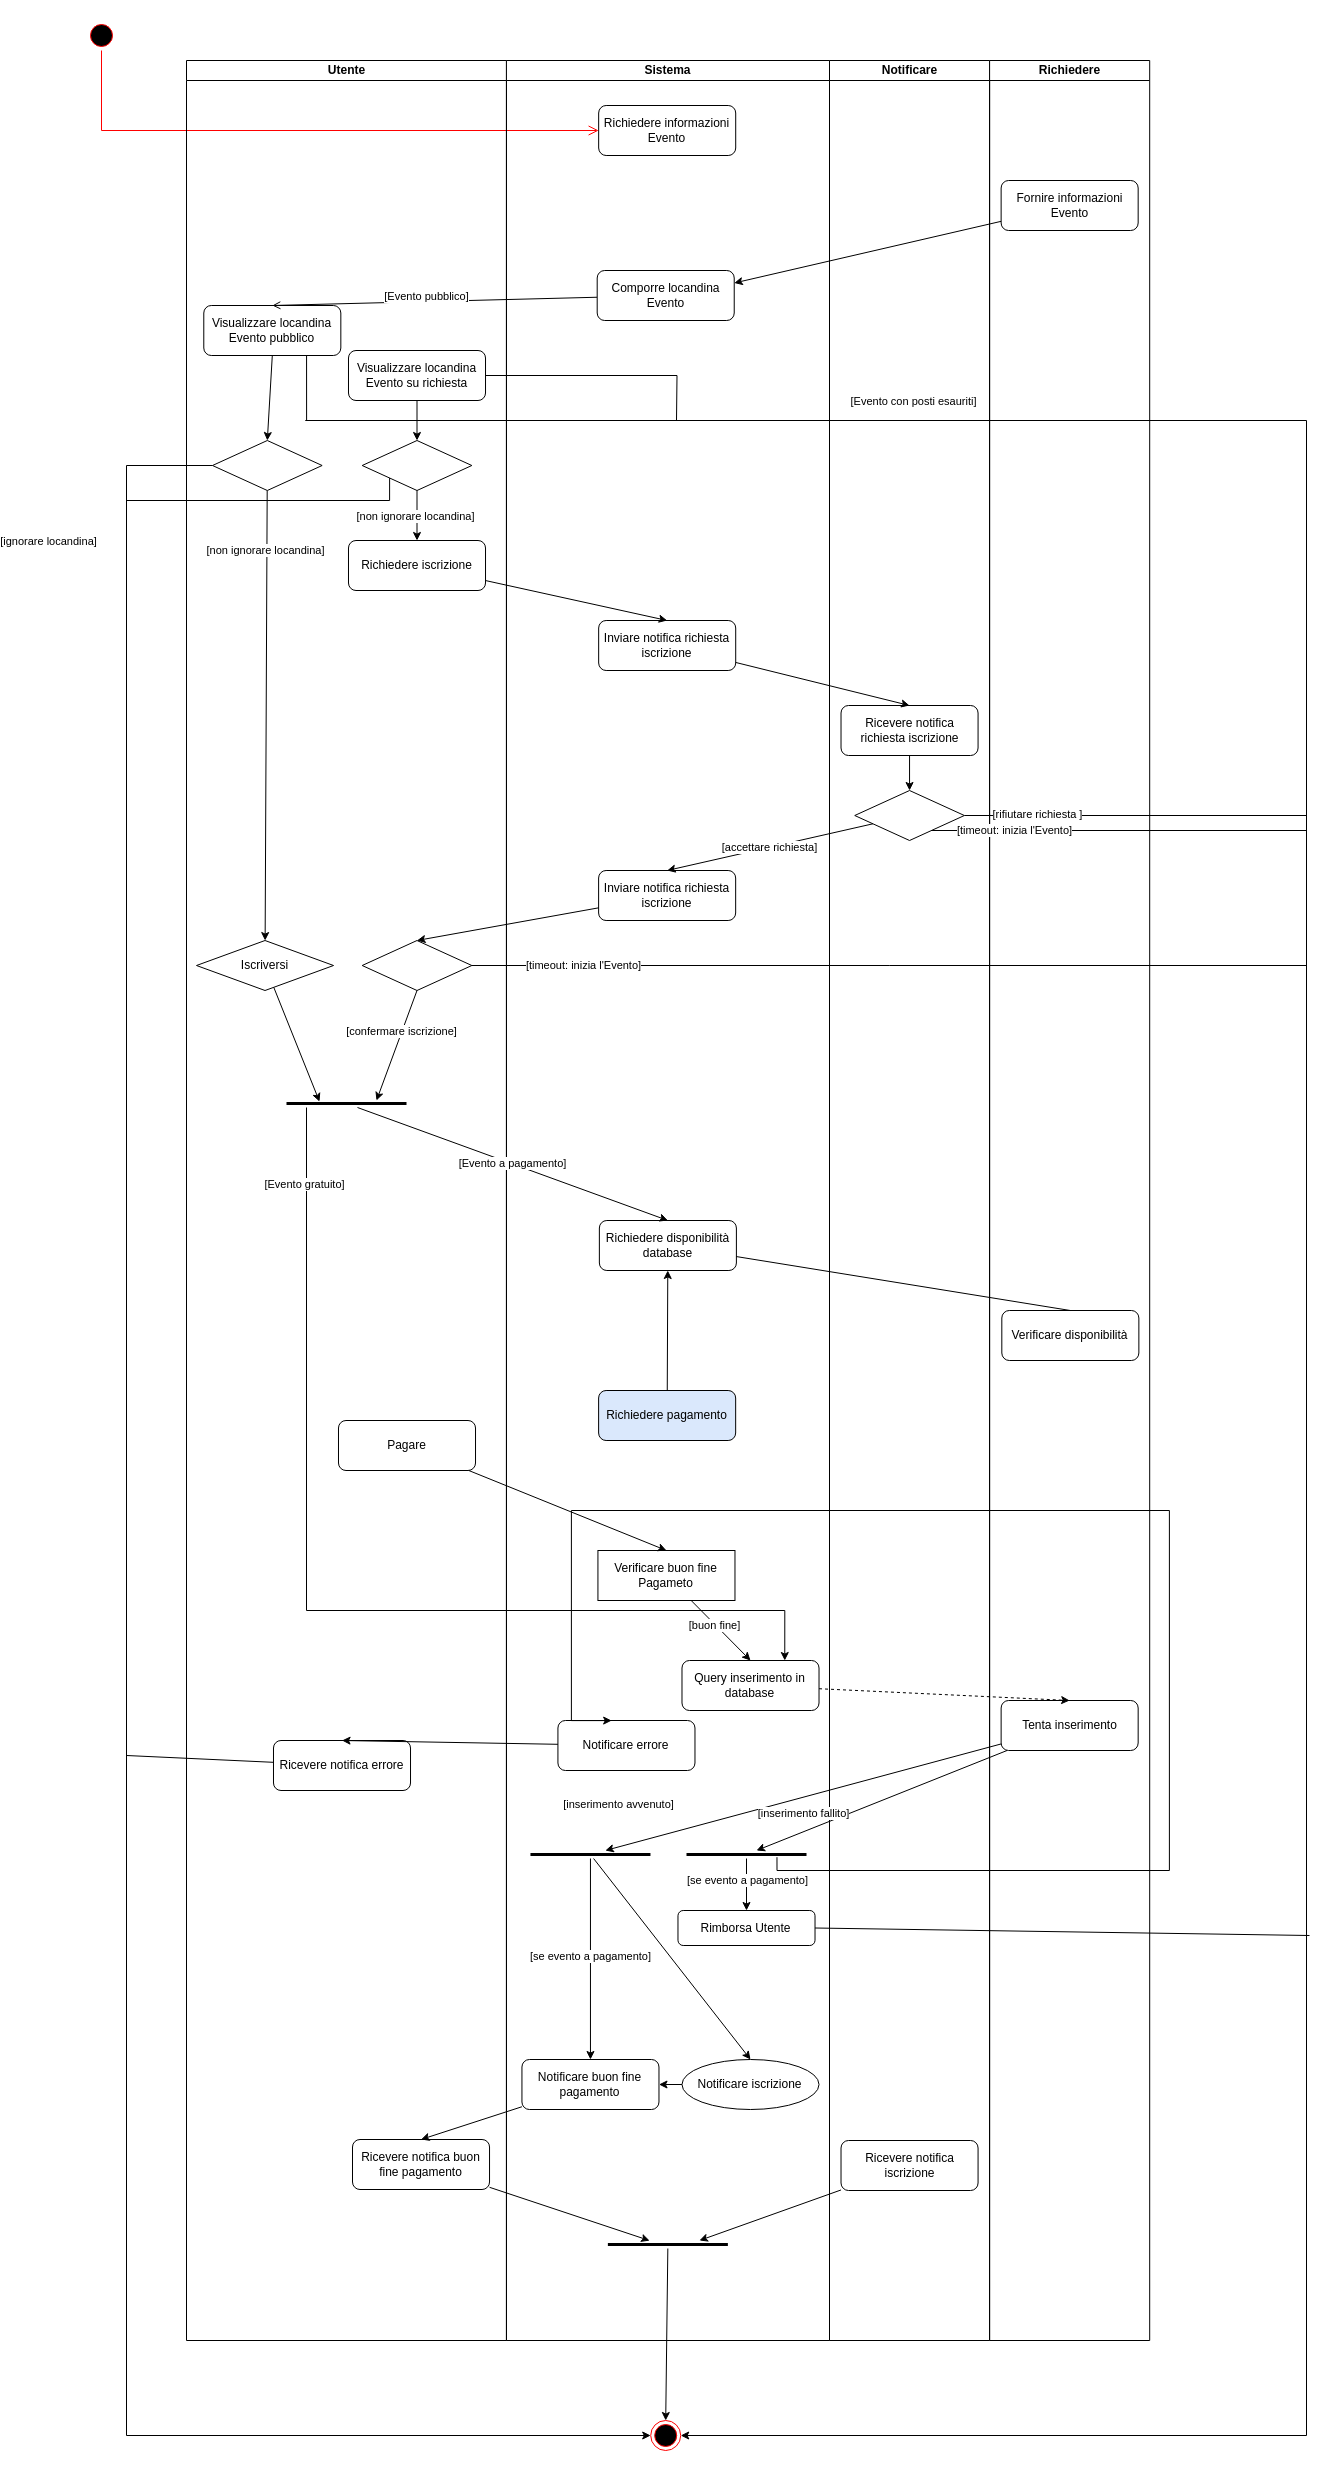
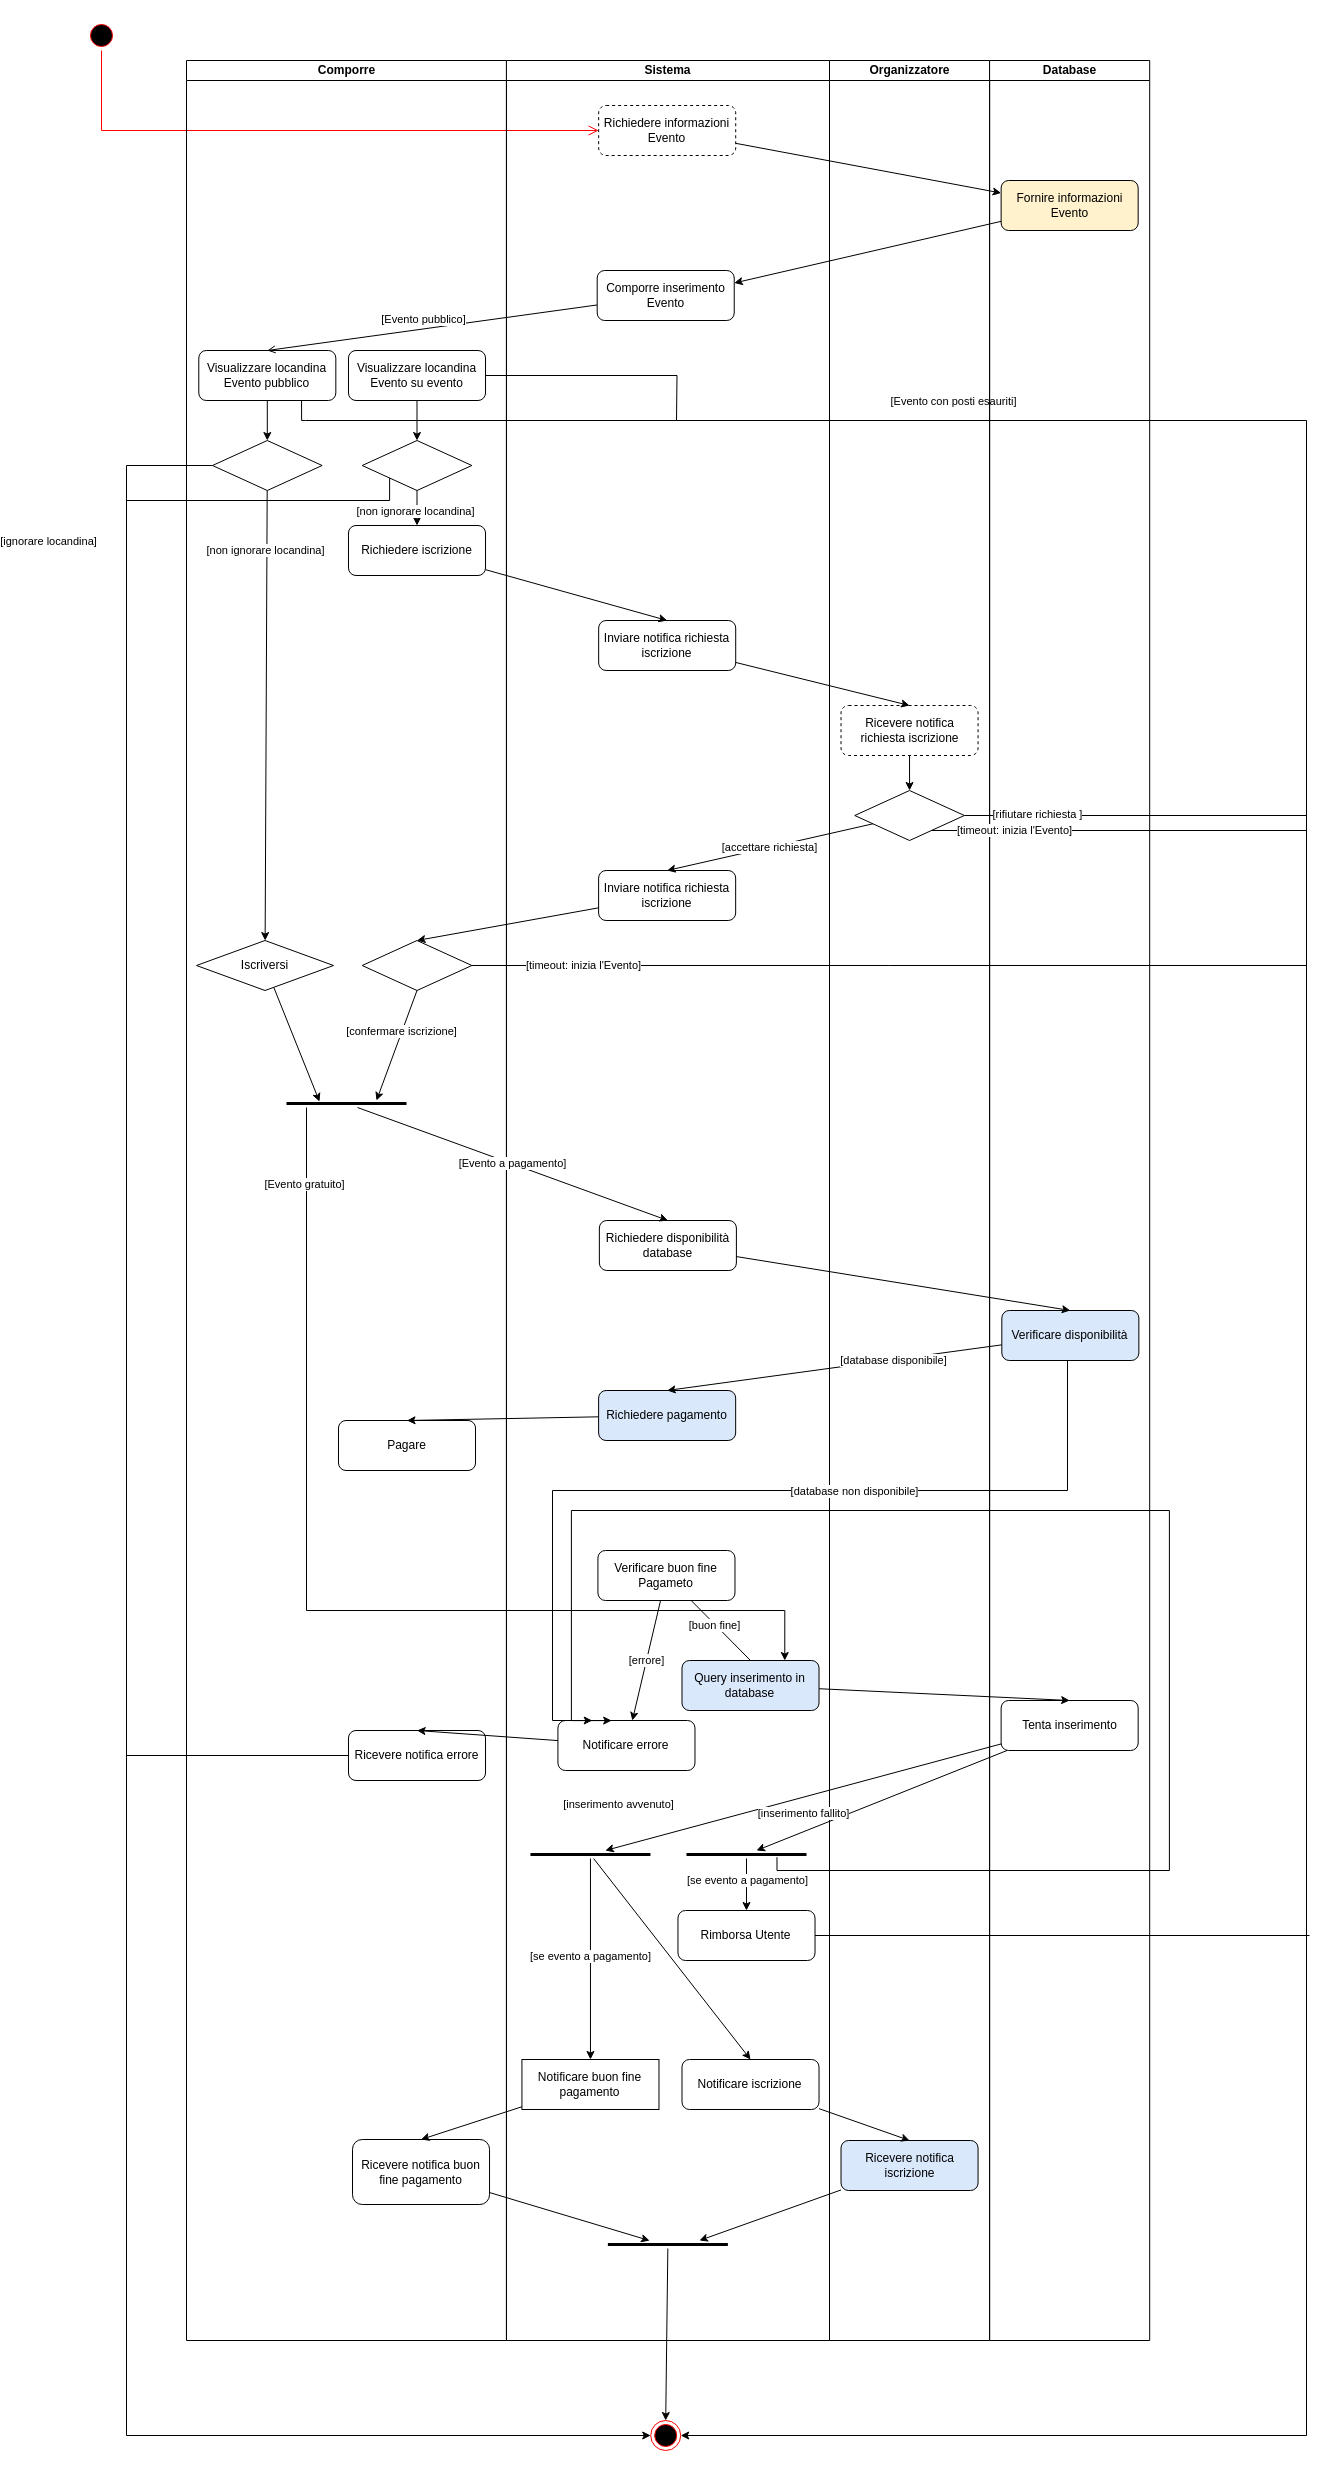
node "Utente": label "Utente" -> "Comporre"
node "Notificare": label "Notificare" -> "Organizzatore"
node "Richiedere": label "Richiedere" -> "Database"
node "Richiedere informazioni Evento": style solid -> dashed
edge "Richiedere informazioni Evento" -> "Fornire informazioni Evento": added
node "Fornire informazioni Evento": fillcolor #ffffff -> #fff2cc
node "Comporre locandina Evento": label "Comporre locandina Evento" -> "Comporre inserimento Evento"
node "Visualizzare locandina Evento pubblico": moved (272, 331) -> (267, 376)
node "Visualizzare locandina Evento su richiesta": label "Visualizzare locandina Evento su richiesta" -> "Visualizzare locandina Evento su evento"
node "Richiedere iscrizione": moved (417, 566) -> (417, 551)
node "Ricevere notifica richiesta iscrizione": style solid -> dashed
edge "Richiedere disponibilità database" -- "Verificare disponibilità": arrowhead none -> classic
edge "Richiedere pagamento" -> "Richiedere disponibilità database": now "Richiedere pagamento" -> "Pagare"
node "Verificare disponibilità": fillcolor #ffffff -> #dae8fc
edge "Verificare disponibilità" -> "Richiedere pagamento": added, label "[database disponibile]"
edge "Verificare disponibilità" -> "Notificare errore": added, label "[database non disponibile]"
edge "Pagare" -> "Verificare buon fine Pagameto": removed
node "Verificare buon fine Pagameto": shape rectangle -> rounded rectangle
edge "Verificare buon fine Pagameto" -> "Query inserimento in database": arrowhead classic -> none
edge "Verificare buon fine Pagameto" -> "Notificare errore": added, label "[errore]"
node "Query inserimento in database": fillcolor #ffffff -> #dae8fc
edge "Query inserimento in database" -> "Tenta inserimento": style dashed -> solid
node "Ricevere notifica errore": moved (342, 1766) -> (417, 1756)
node "Rimborsa Utente": size 137x35 -> 137x50
node "Notificare buon fine pagamento": shape rounded rectangle -> rectangle
edge "Notificare iscrizione" -> "Notificare buon fine pagamento": now "Notificare iscrizione" -> "Ricevere notifica iscrizione"
node "Notificare iscrizione": shape ellipse -> rounded rectangle
node "Ricevere notifica buon fine pagamento": size 137x50 -> 137x65
node "Ricevere notifica iscrizione": fillcolor #ffffff -> #dae8fc
